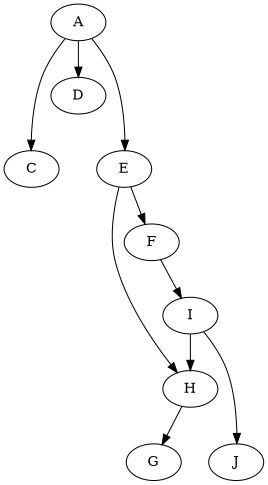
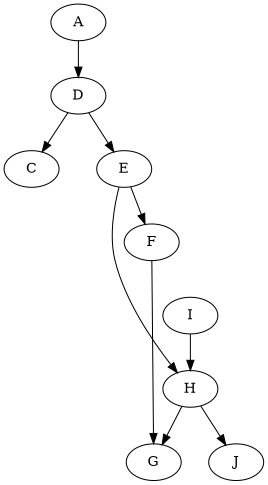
edge "A" -> "C": now "D" -> "C"
edge "A" -> "E": now "D" -> "E"
edge "F" -> "I": now "F" -> "G"
edge "I" -> "J": now "H" -> "J"
